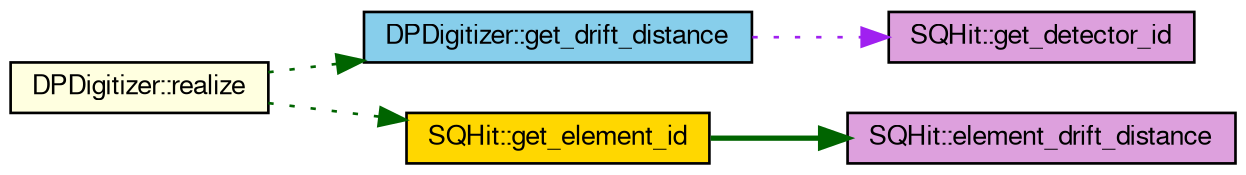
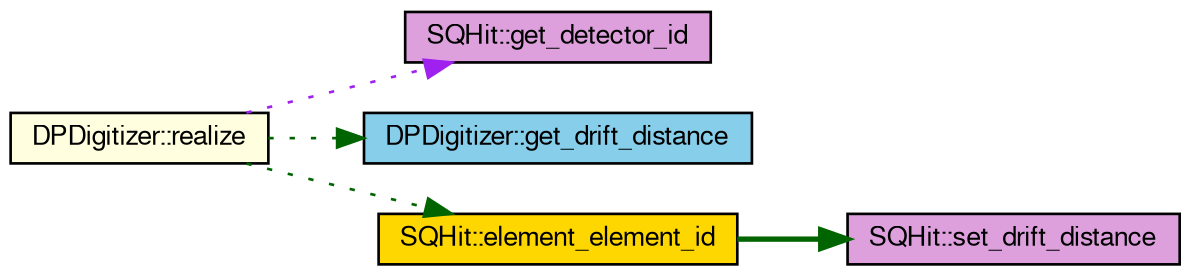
edge "DPDigitizer::get_drift_distance" -> "SQHit::get_detector_id": now "DPDigitizer::realize" -> "SQHit::get_detector_id"
node "SQHit::get_element_id": label "SQHit::get_element_id" -> "SQHit::element_element_id"
node "SQHit::element_drift_distance": label "SQHit::element_drift_distance" -> "SQHit::set_drift_distance"
